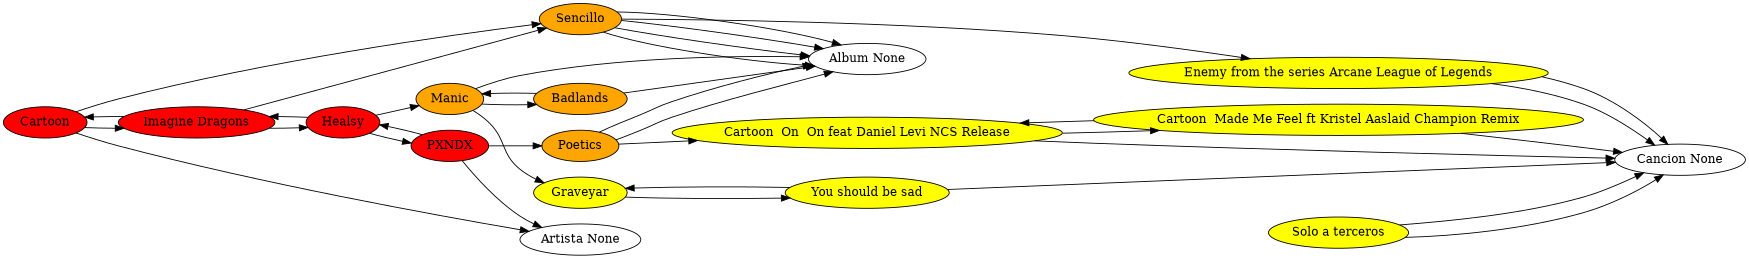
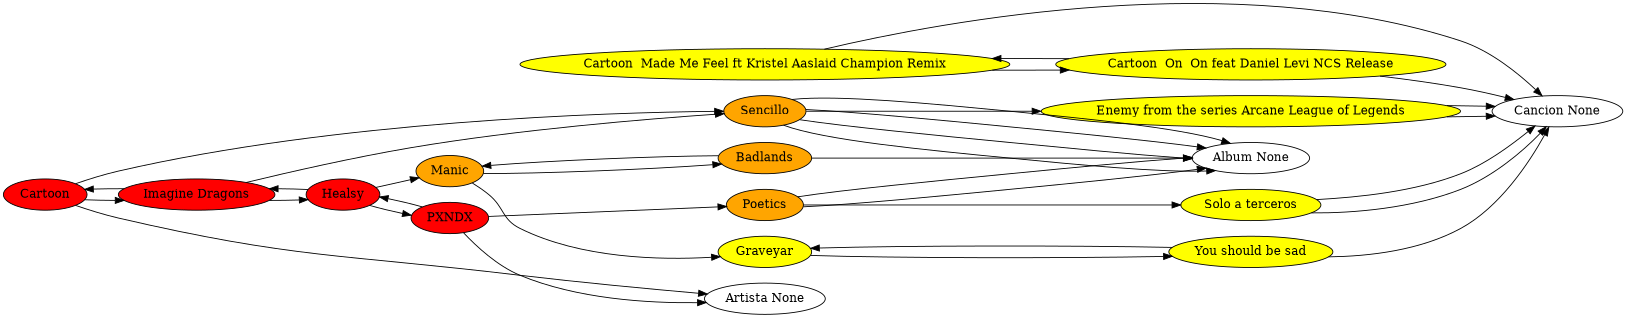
edge "Manic" -> "Album None": removed
edge "Poetics" -> "Cartoon  On  On feat Daniel Levi NCS Release": now "Poetics" -> "Solo a terceros"
